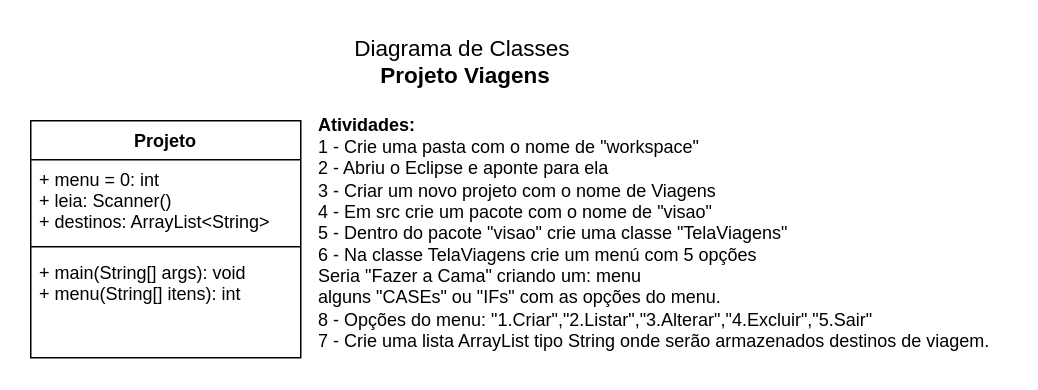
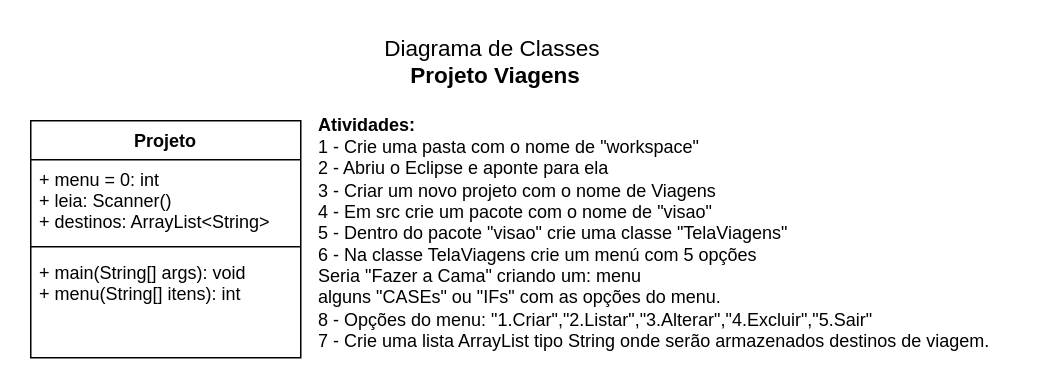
node "Diagrama de Classes Projeto Viagens": moved (466, 61) -> (496, 61)
